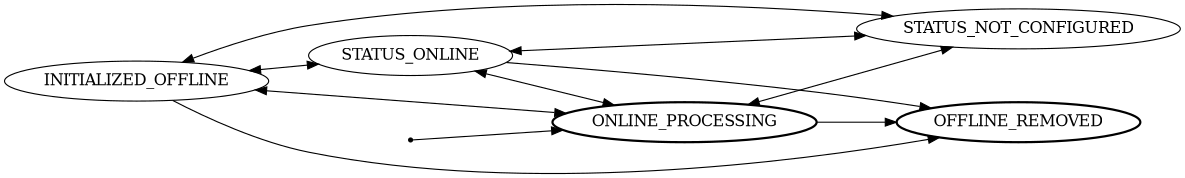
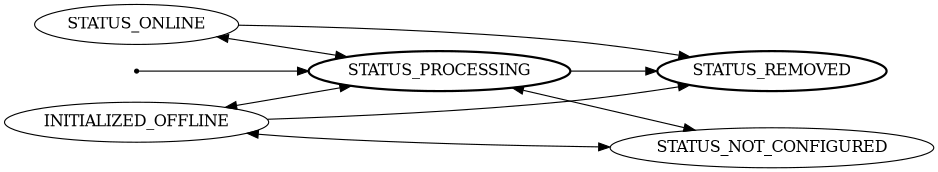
edge "STATUS_NOT_CONFIGURED" -- "STATUS_ONLINE": removed
edge "STATUS_ONLINE" -- "INITIALIZED_OFFLINE": removed
node "ONLINE_PROCESSING": label "ONLINE_PROCESSING" -> "STATUS_PROCESSING"
node "OFFLINE_REMOVED": label "OFFLINE_REMOVED" -> "STATUS_REMOVED"
